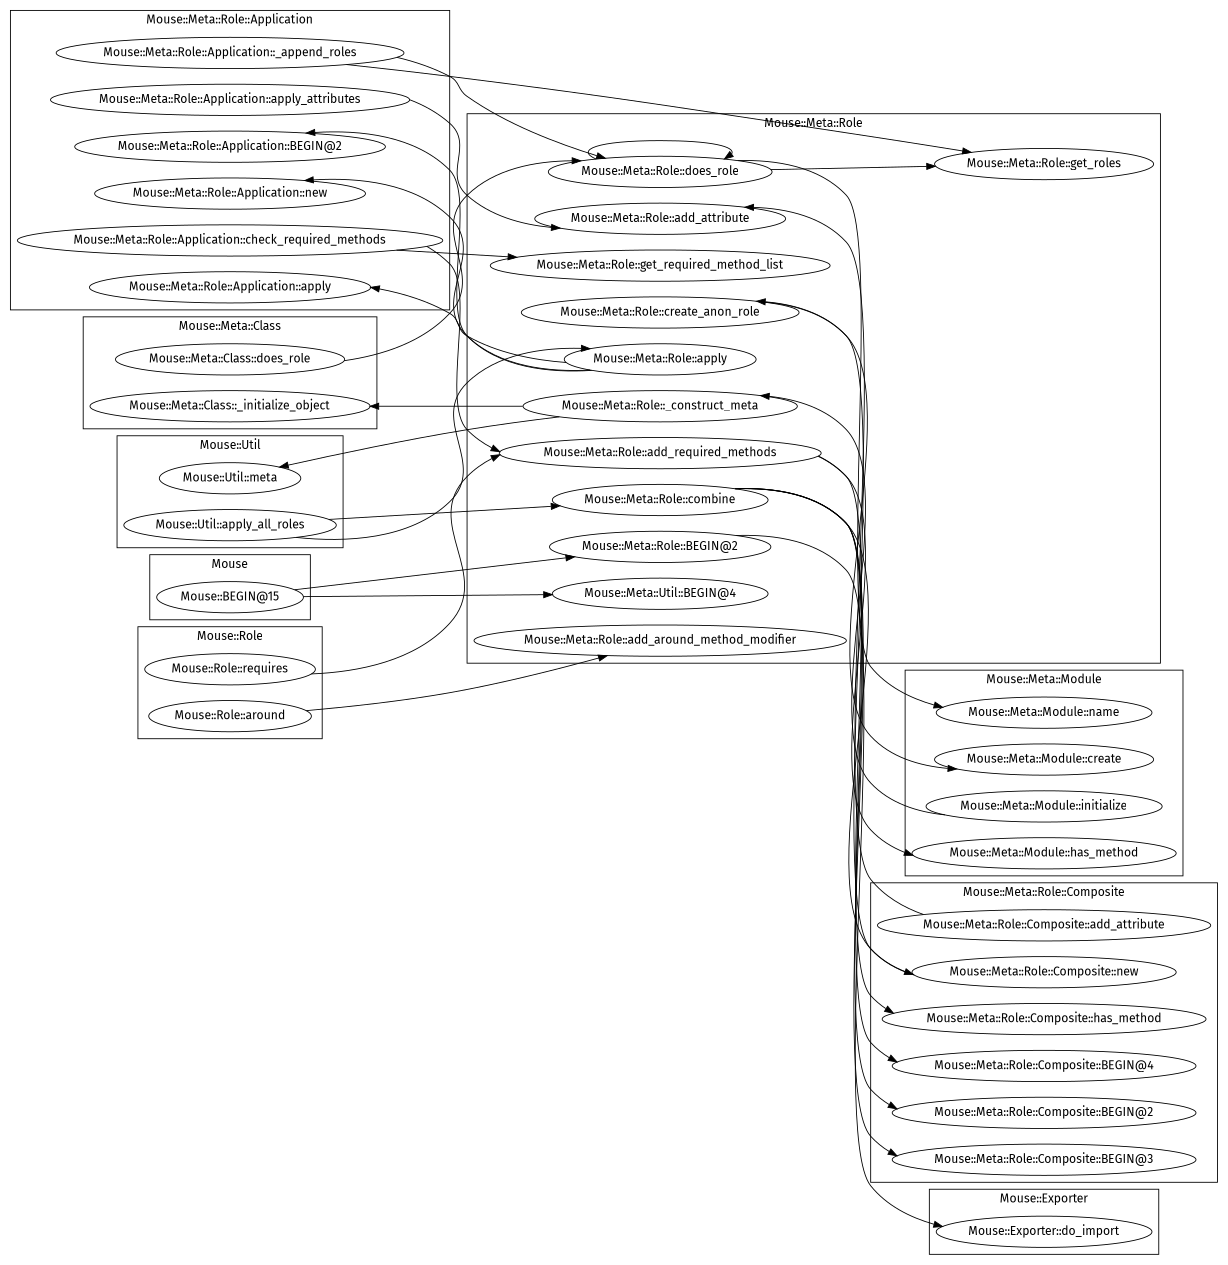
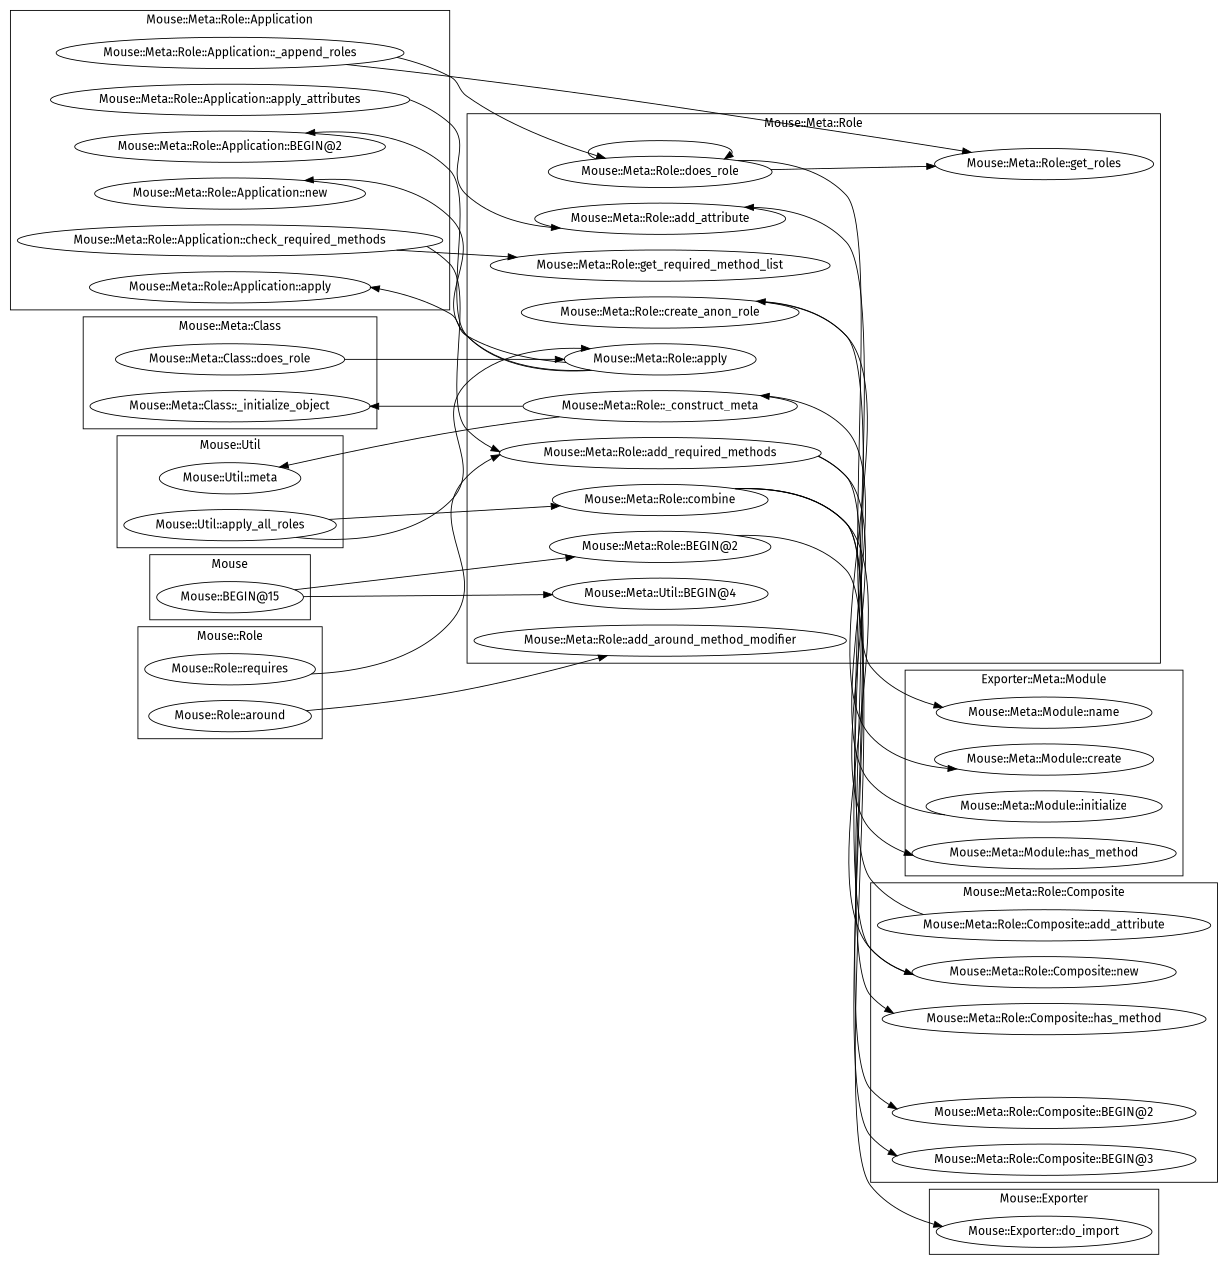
edge "Mouse::Meta::Class::does_role" -> "Mouse::Meta::Role::does_role": now "Mouse::Meta::Class::does_role" -> "Mouse::Meta::Role::apply"
cluster "Mouse::Meta::Module": label "Mouse::Meta::Module" -> "Exporter::Meta::Module"
node "Mouse::Meta::Role::Composite::BEGIN@4": removed
